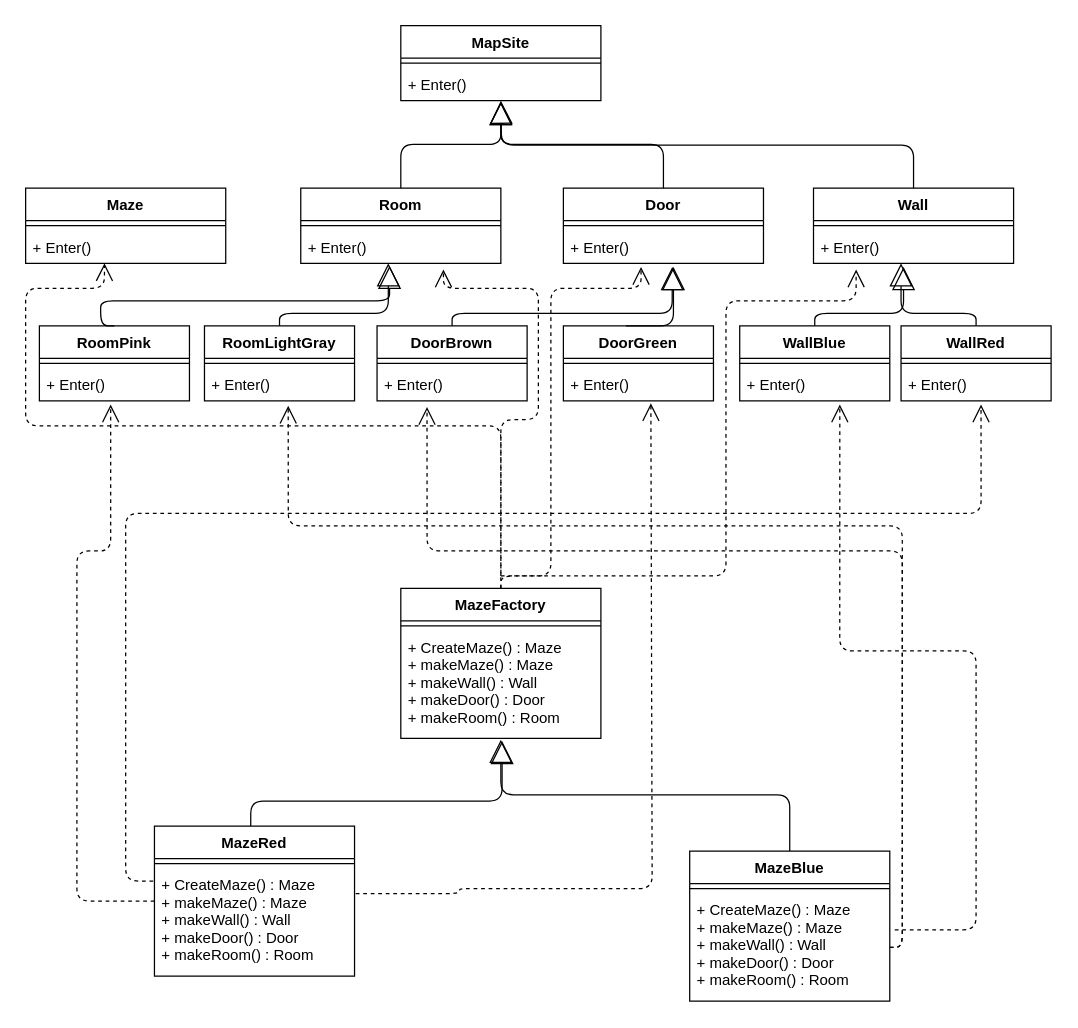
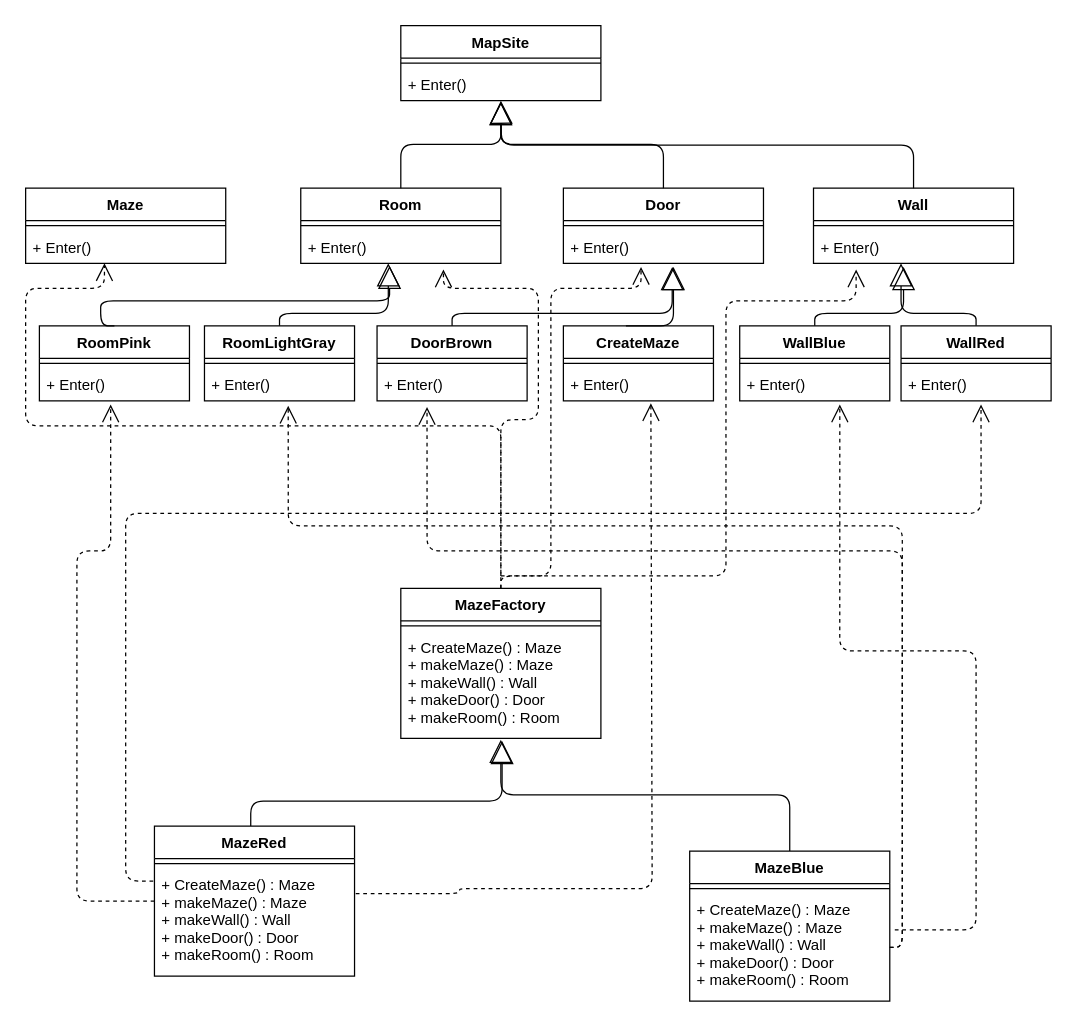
node "DoorGreen": label "DoorGreen" -> "CreateMaze"
